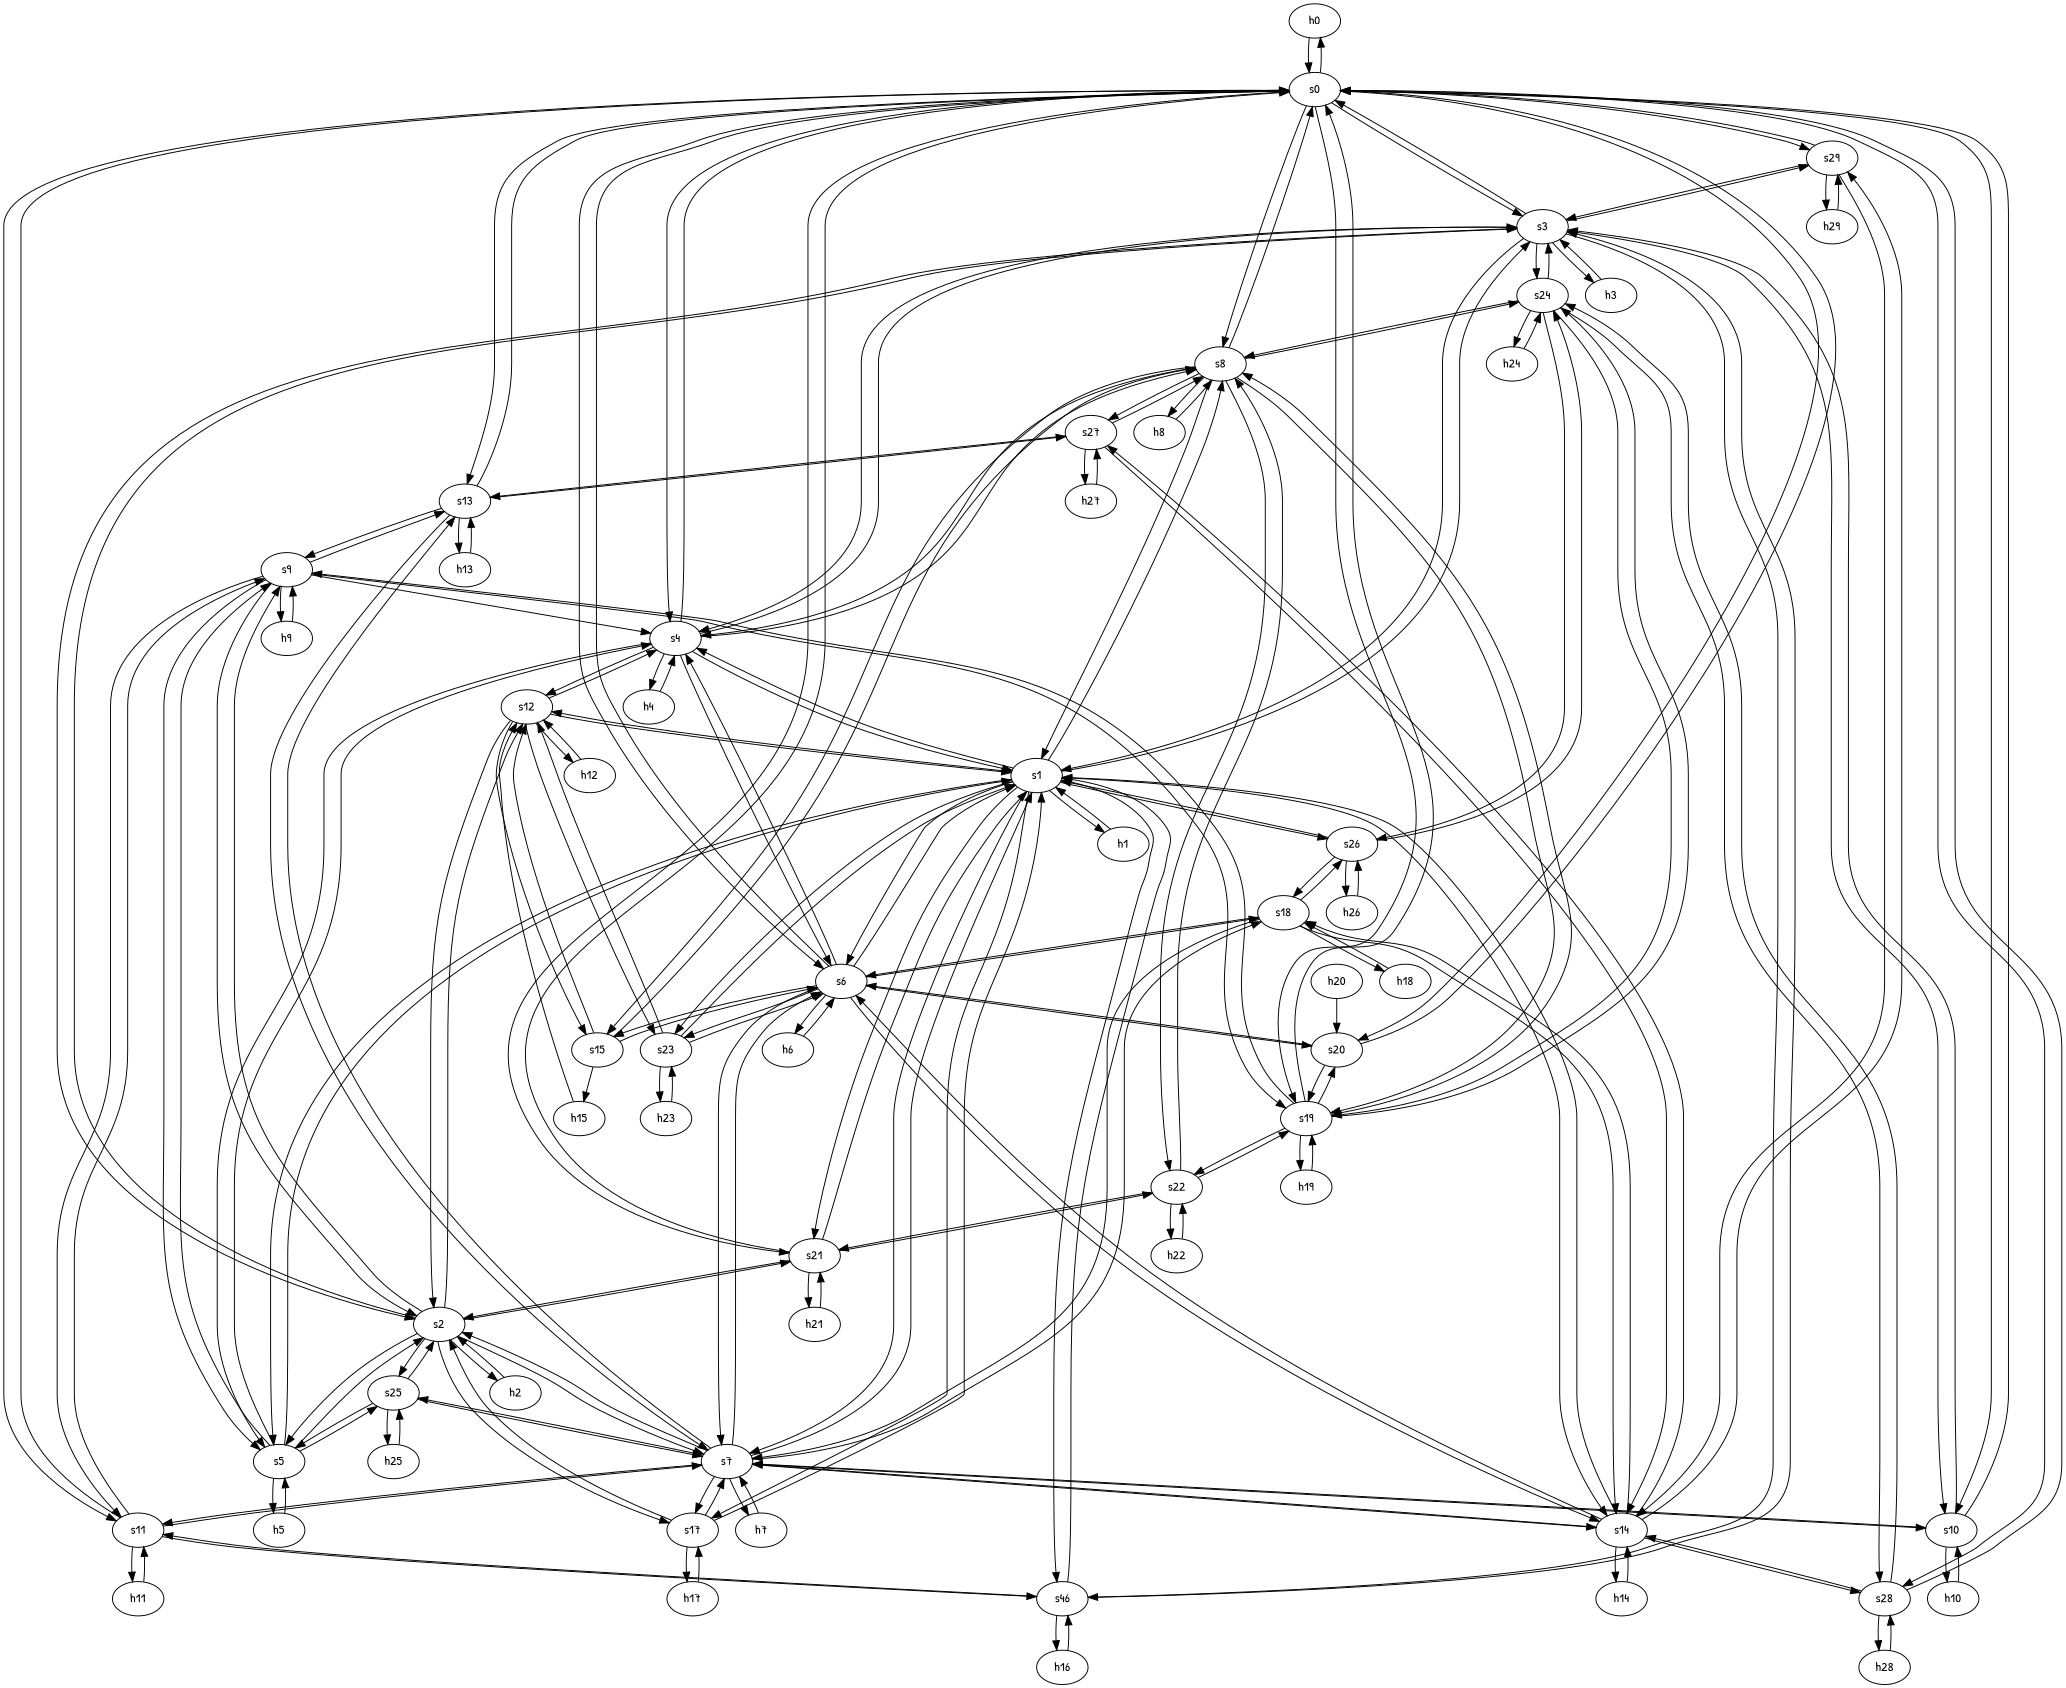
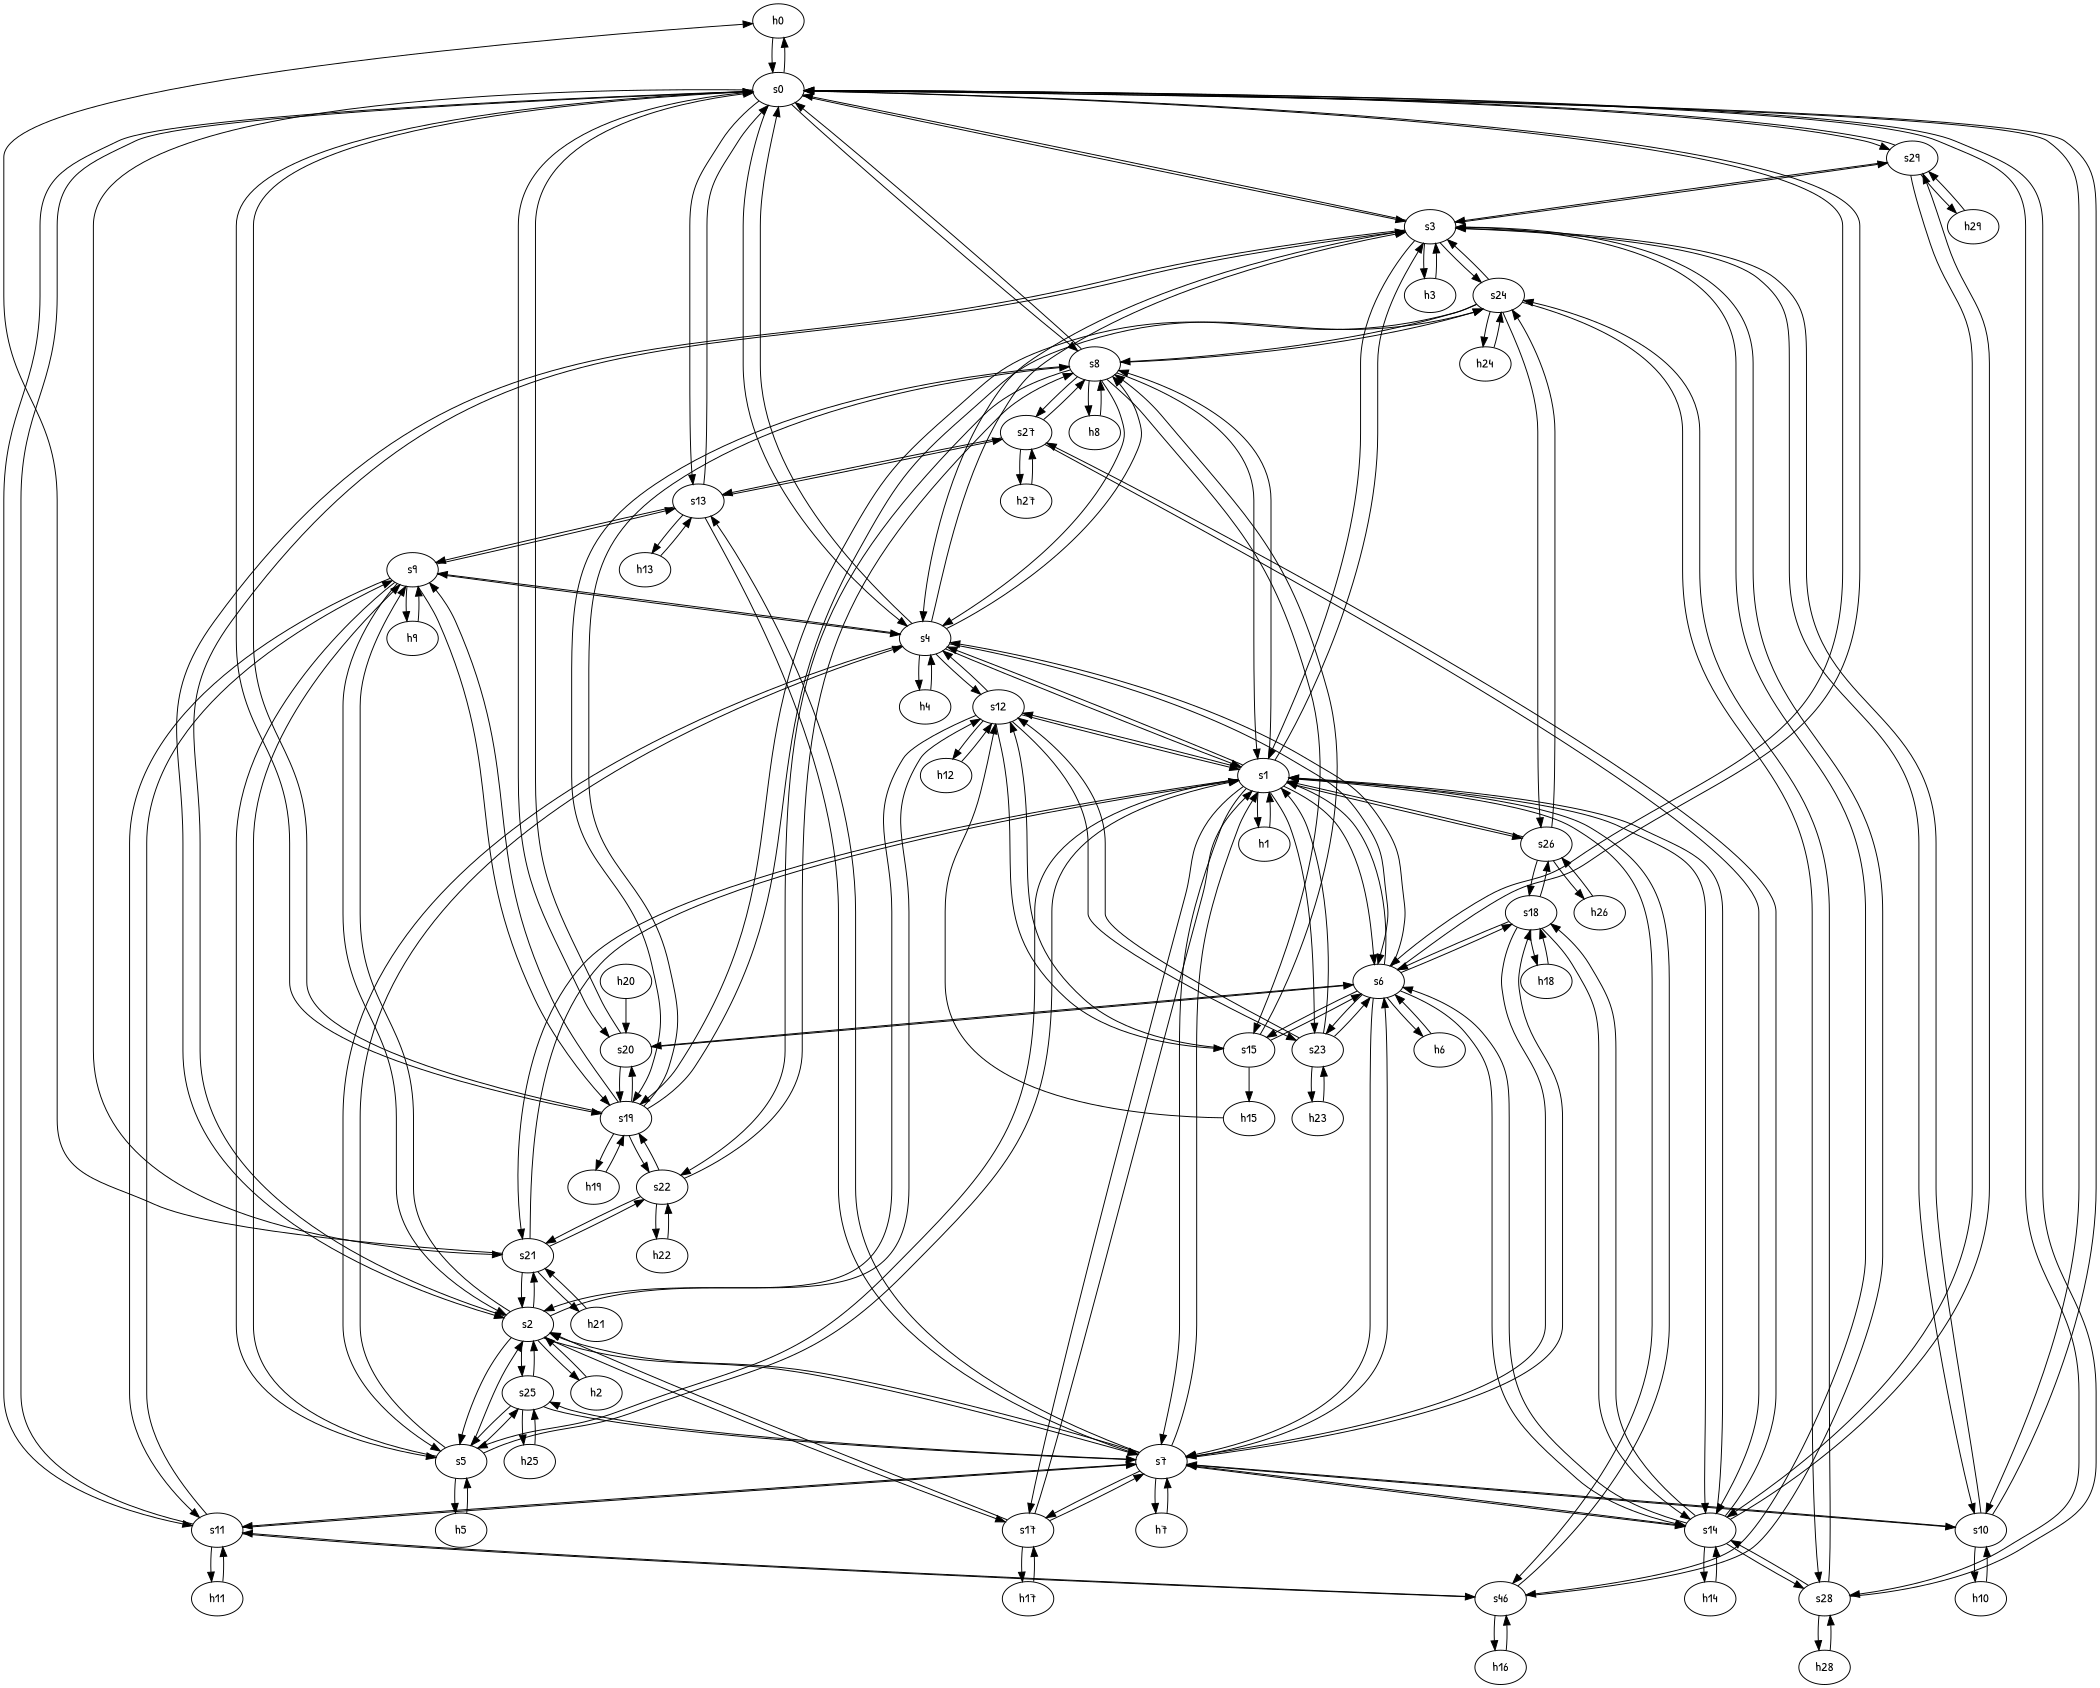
edge "s4" -> "s9": added
edge "s21" -> "s0": now "s21" -> "h0"
